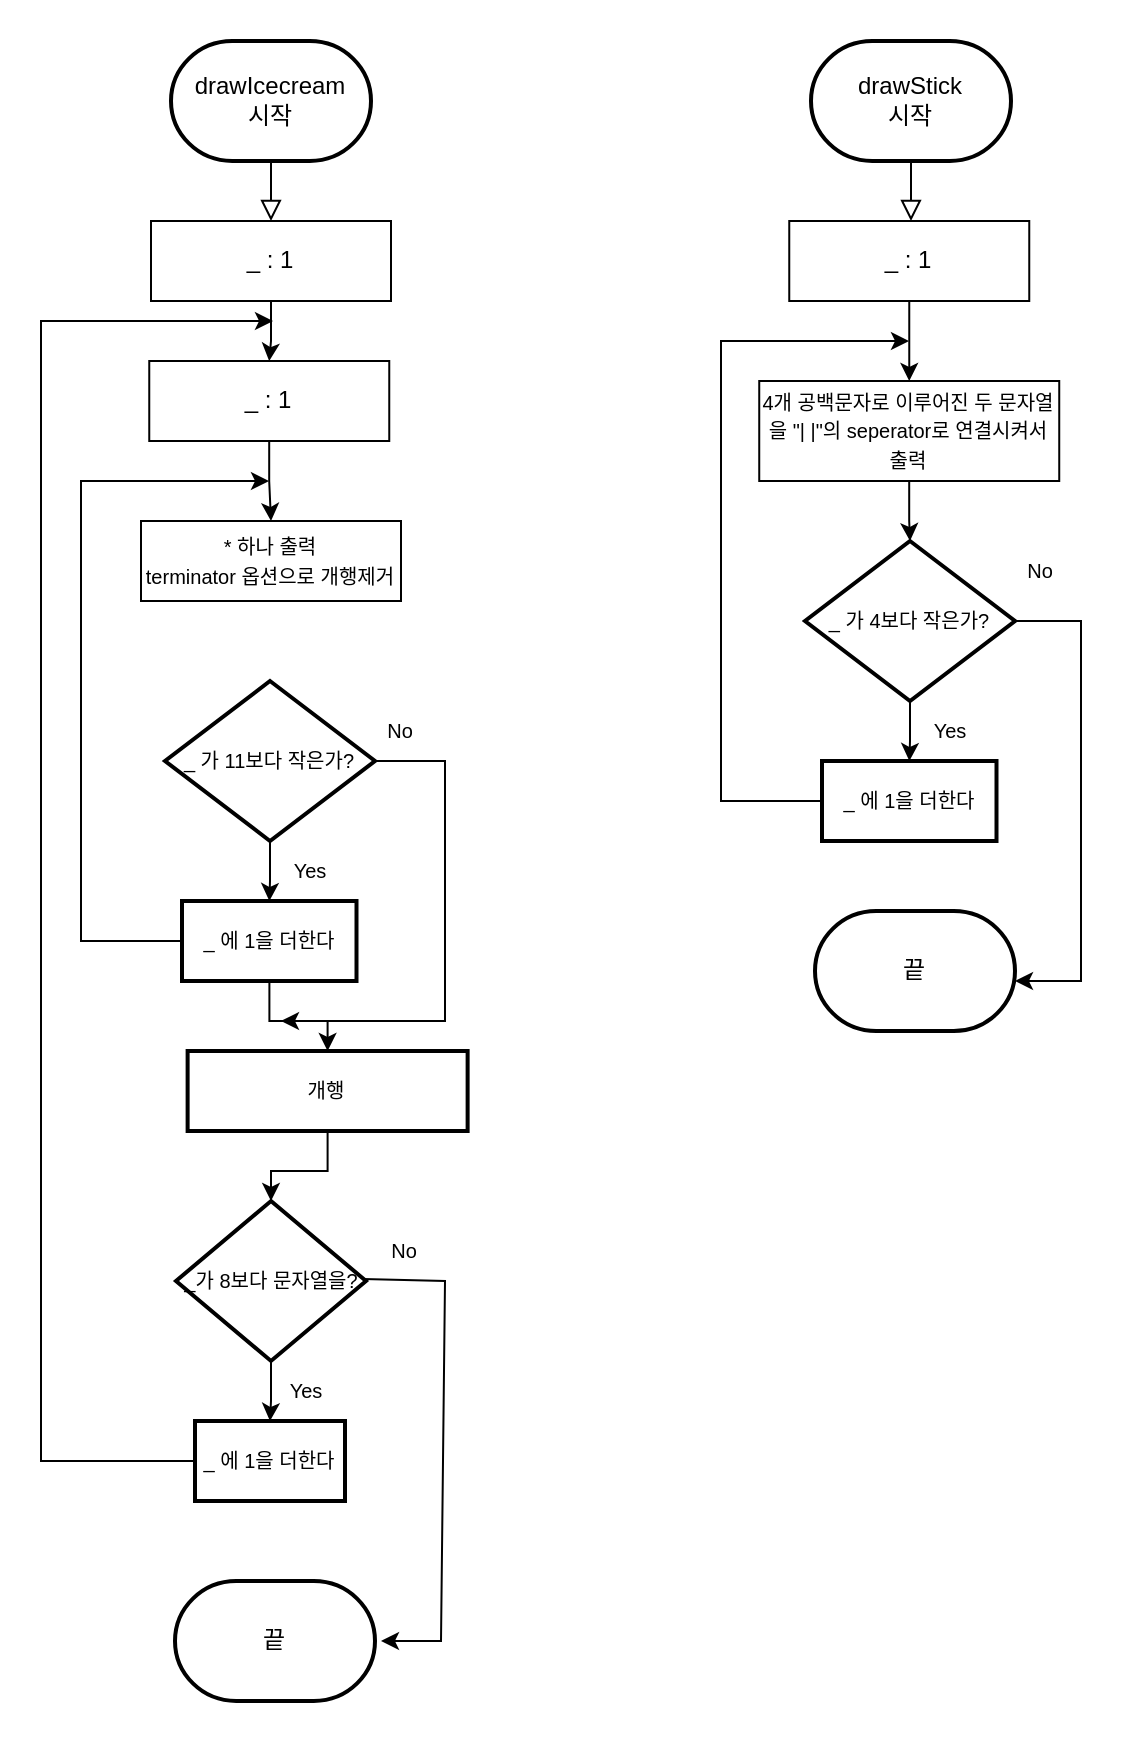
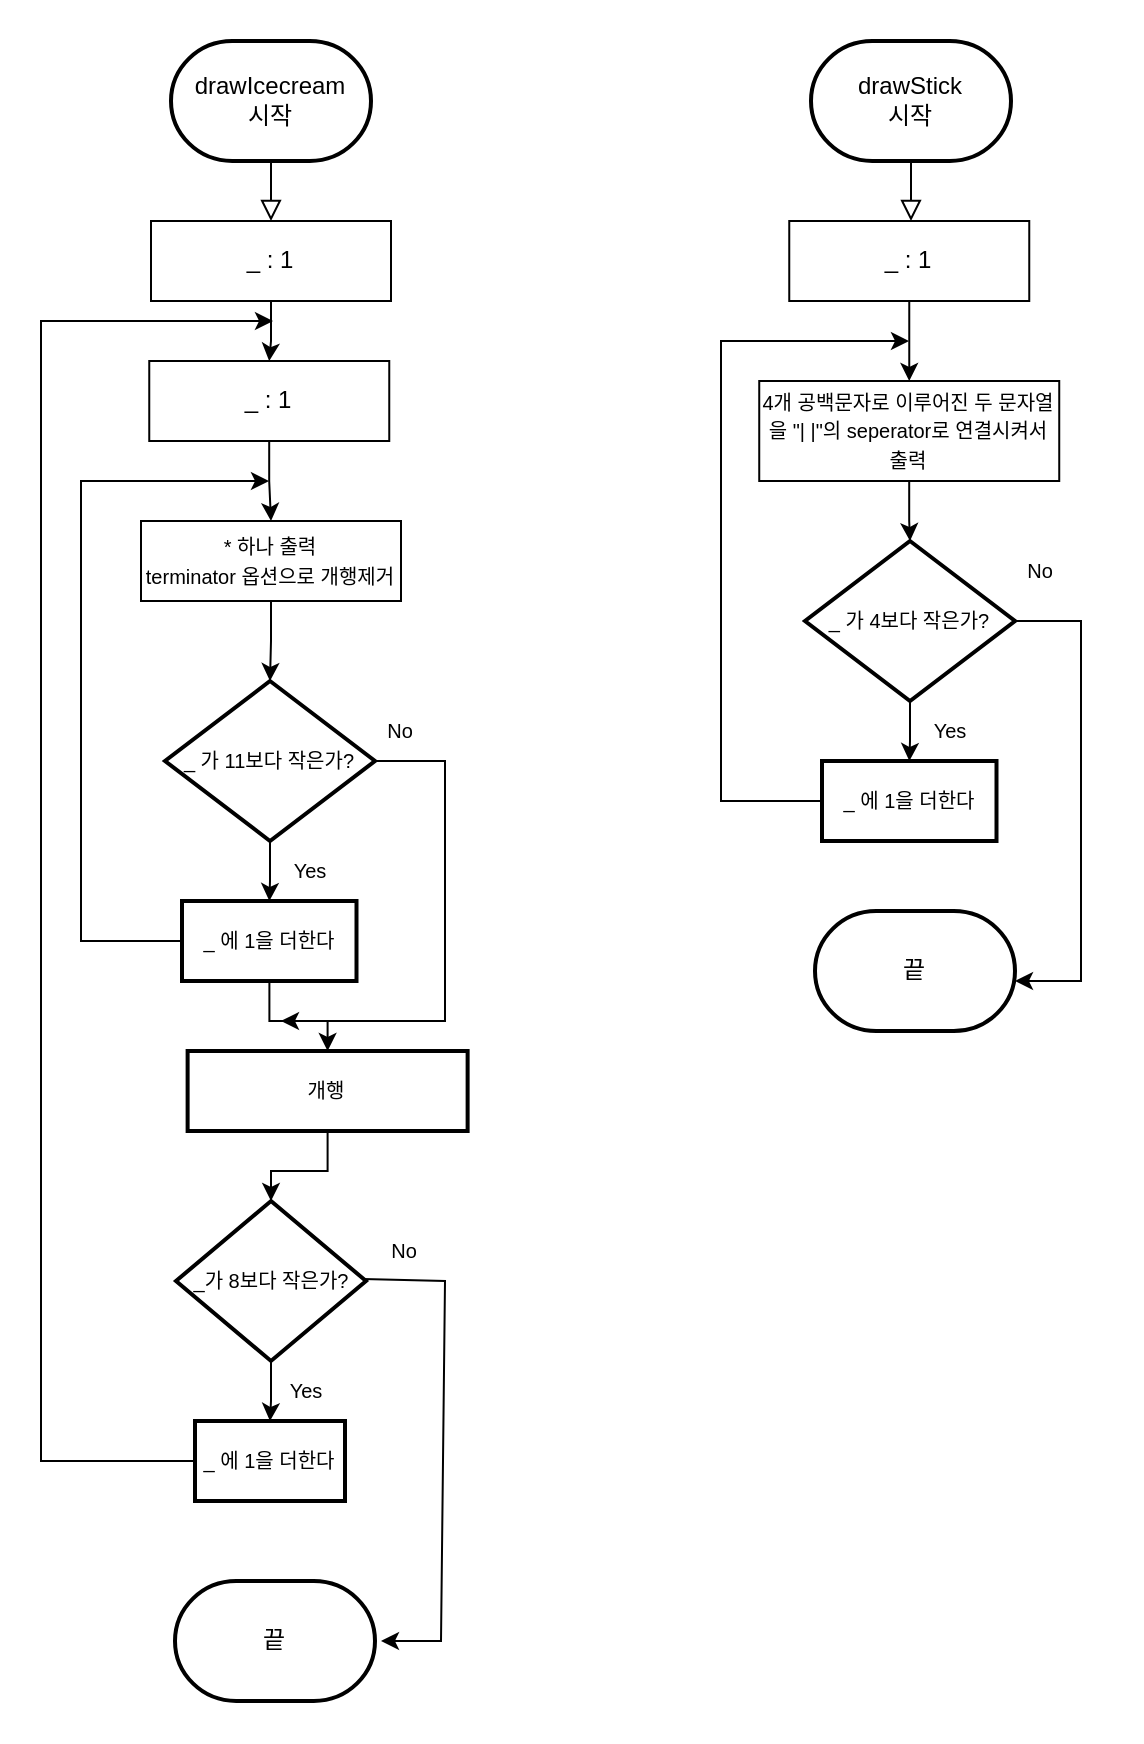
edge "* 하나 출력 terminator 옵션으로 개행제거" -> "_ 가 11보다 작은가?": added
node "_가 8보다 문자열을?": label "_가 8보다 문자열을?" -> "_가 8보다 작은가?"
